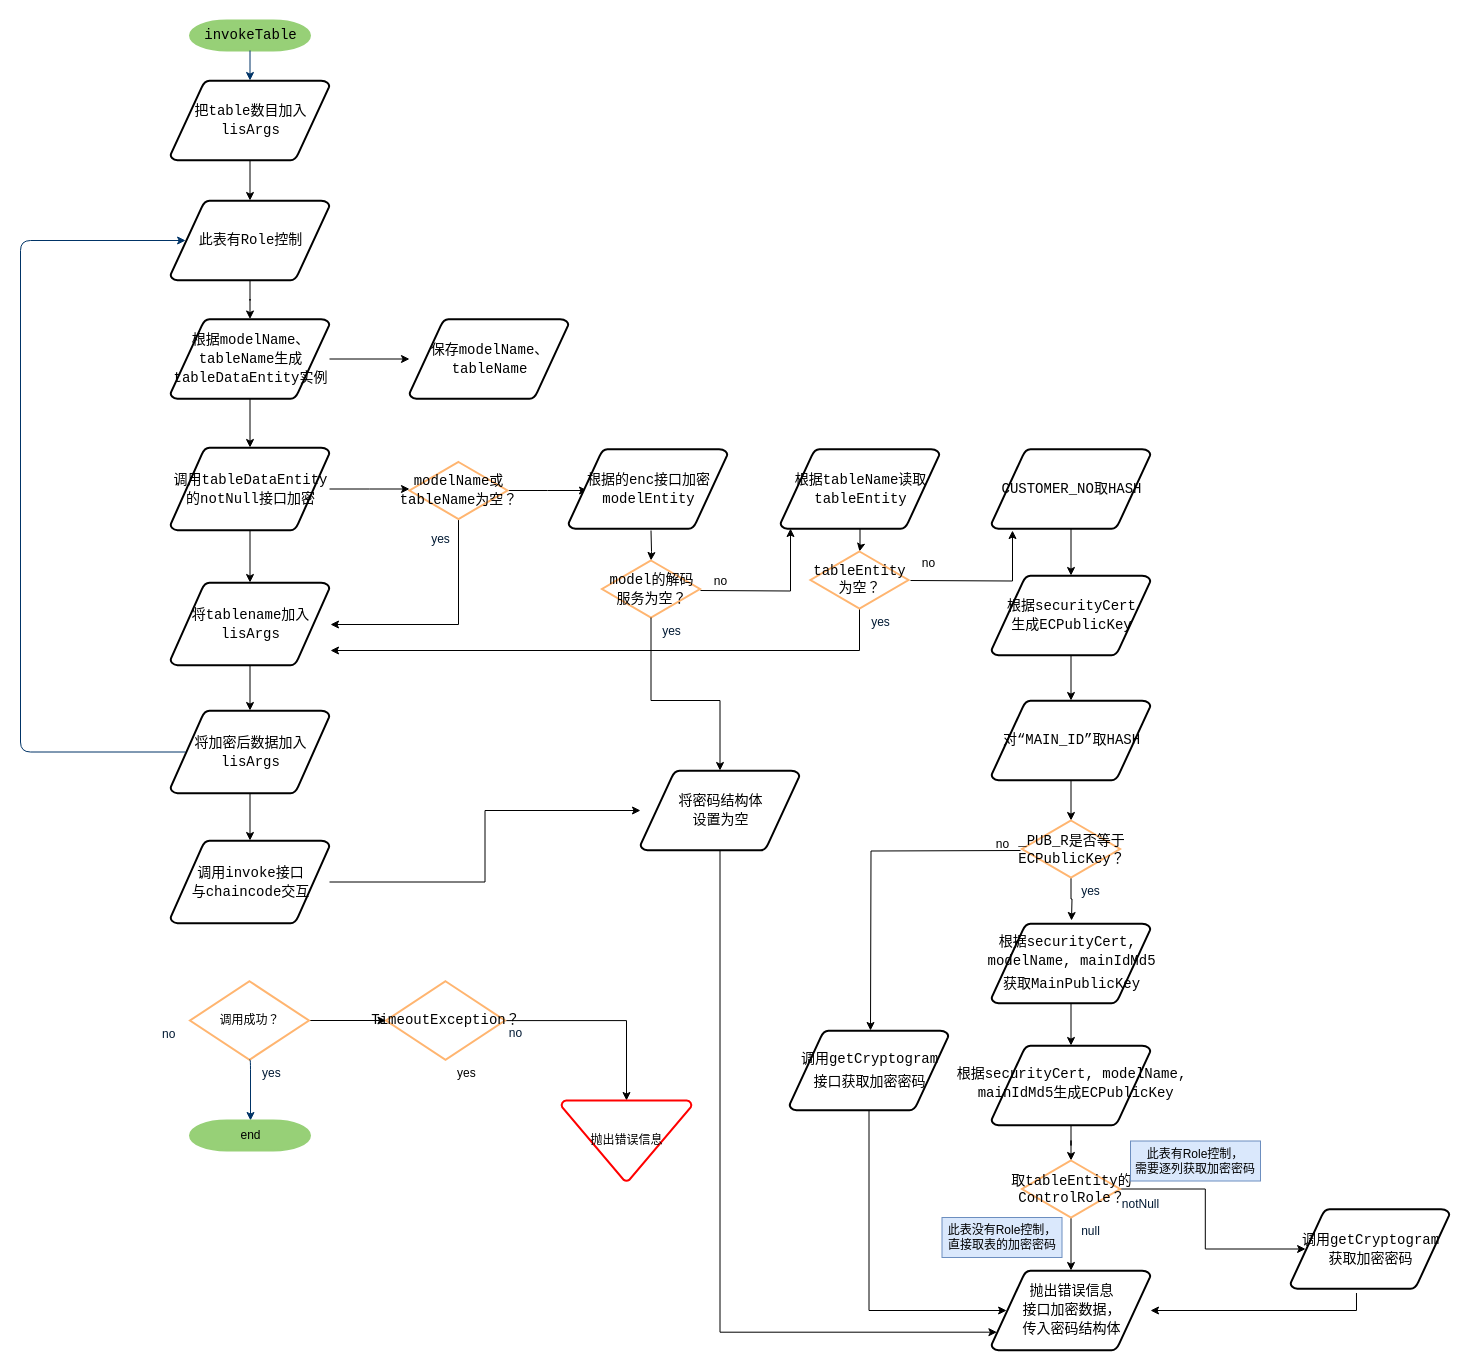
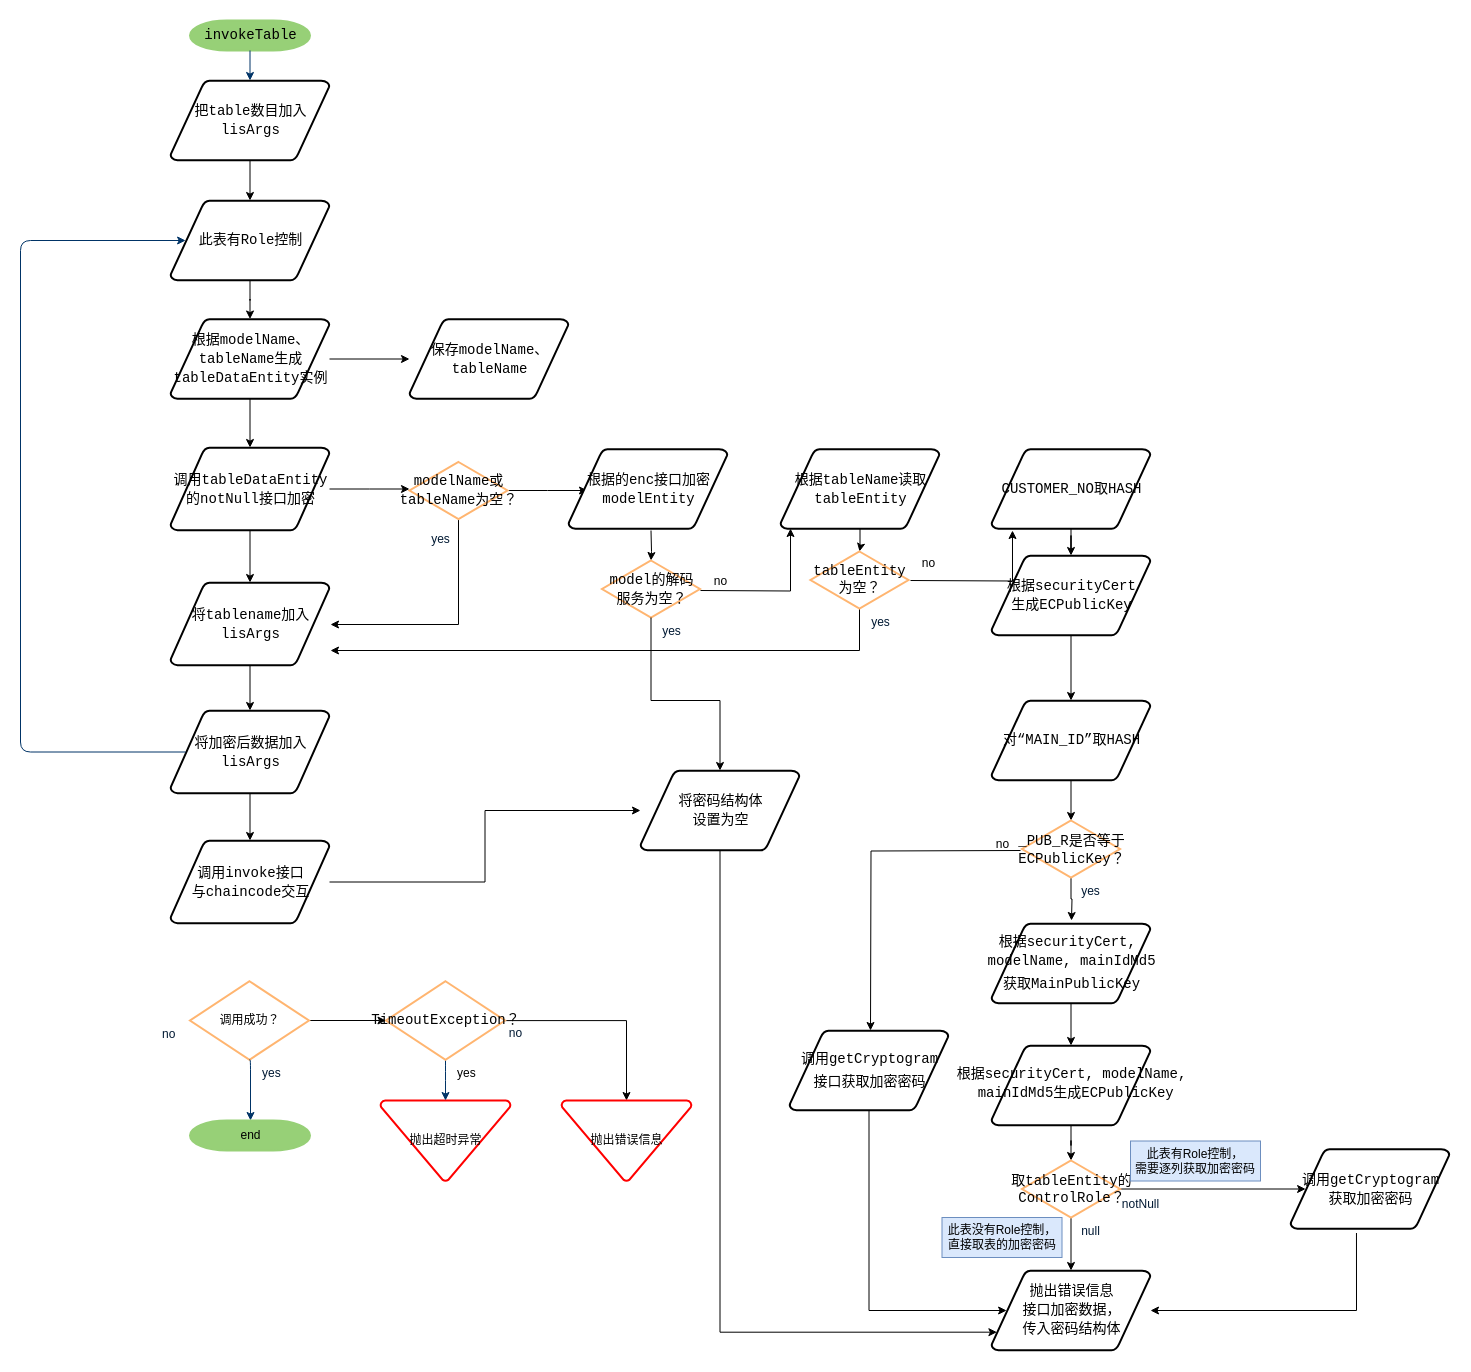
node "根据securityCert 生成ECPublicKey": moved (1071, 616) -> (1071, 596)
edge "TimeoutException？" -> "抛出超时异常": added
node "抛出超时异常": added
node "调用getCryptogram 获取加密密码": moved (1370, 1249) -> (1370, 1189)
